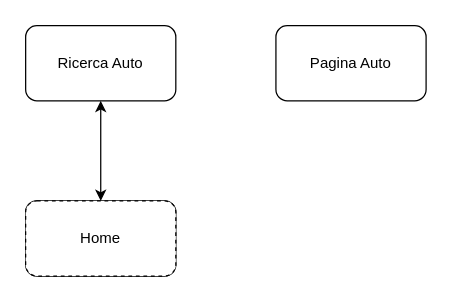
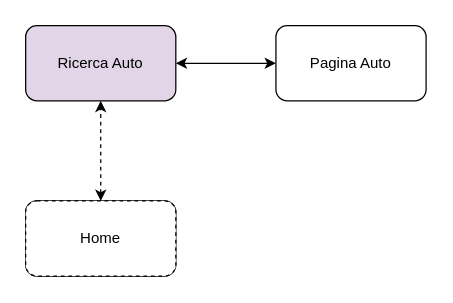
node "Ricerca Auto": fillcolor #ffffff -> #e1d5e7
edge "Ricerca Auto" -- "Pagina Auto": added
edge "Ricerca Auto" -- "Home": style solid -> dashed
